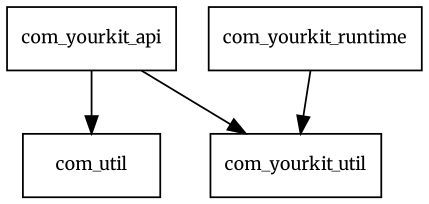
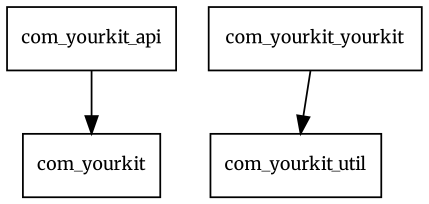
node "com_yourkit_runtime": label "com_yourkit_runtime" -> "com_yourkit_yourkit"
edge "com_yourkit_api" -> "com_yourkit_util": removed
node "com_util": label "com_util" -> "com_yourkit"
